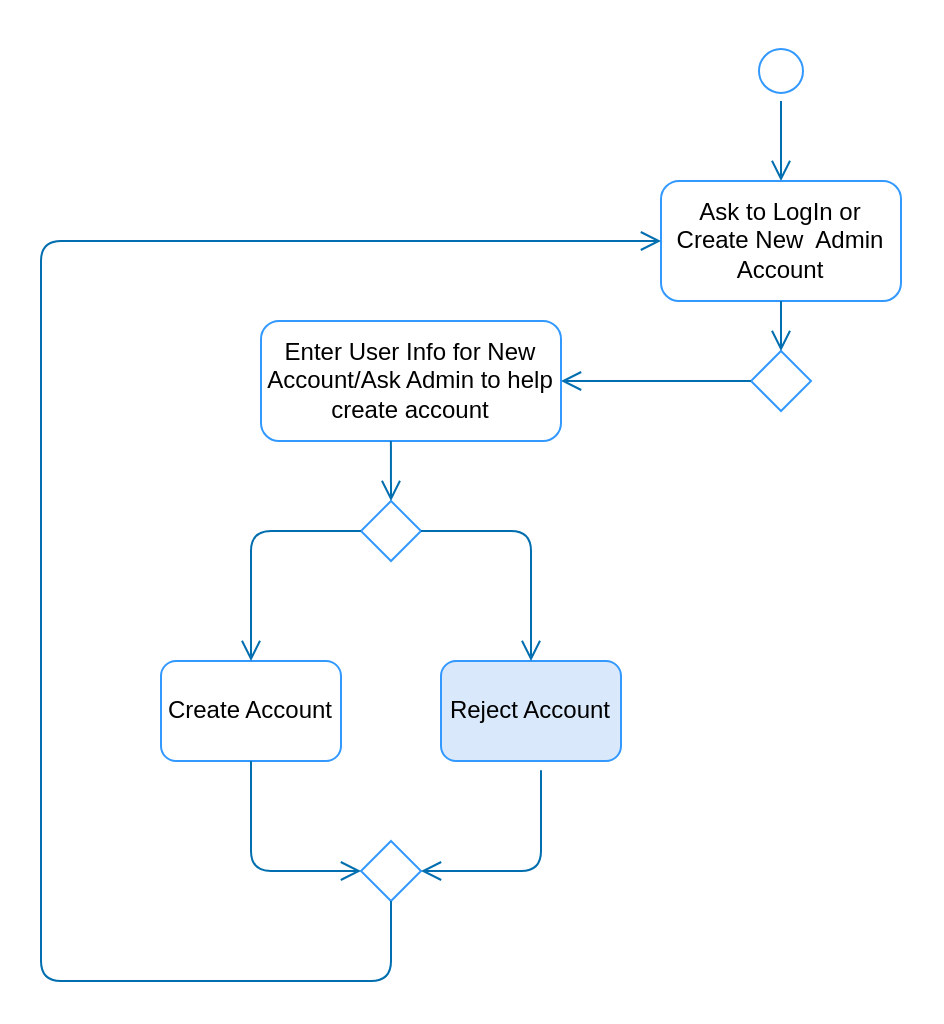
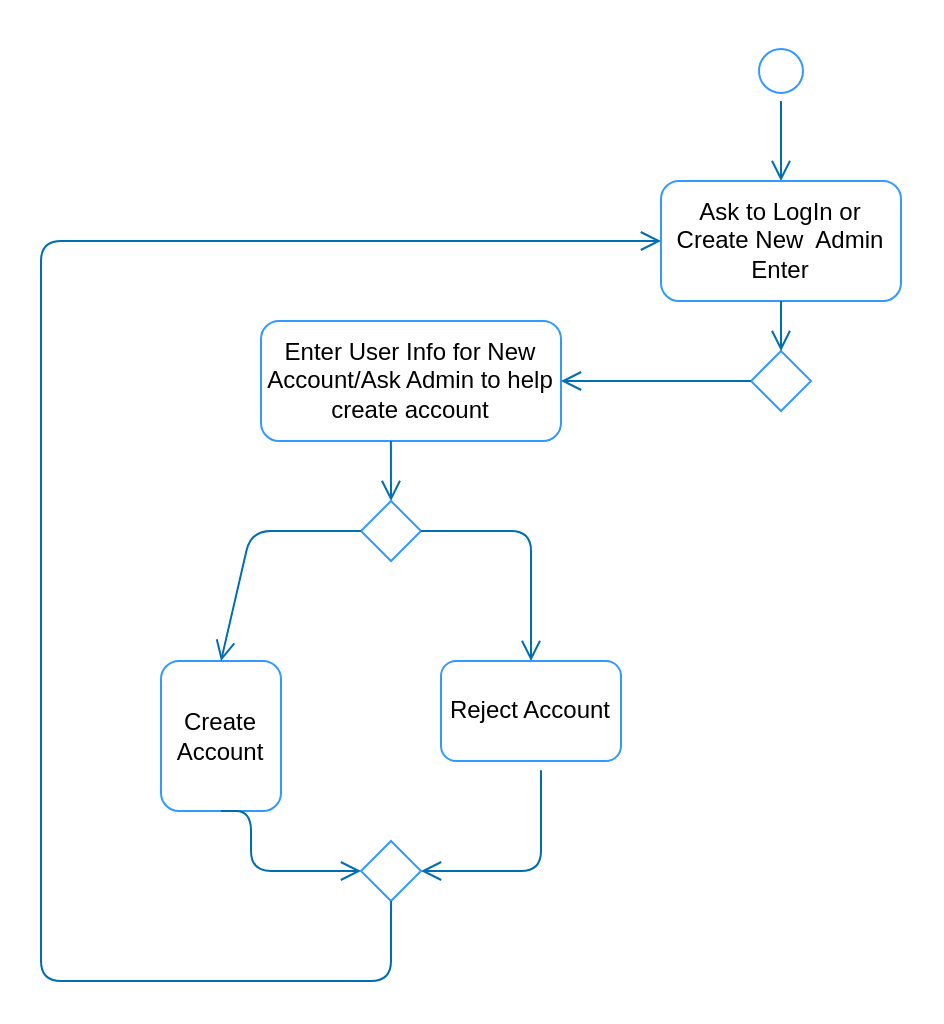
node "Ask to LogIn or Create New Admin Account": label "Ask to LogIn or Create New Admin Account" -> "Ask to LogIn or Create New Admin Enter"
node "Create Account": size 180x100 -> 120x150
node "Reject Account": fillcolor #dae8fc -> #ffffff
